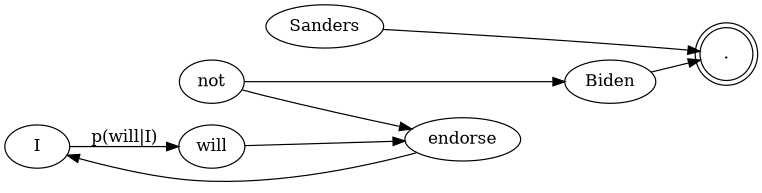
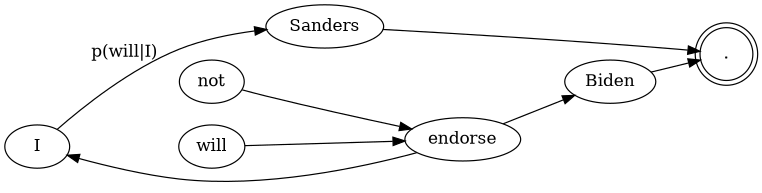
edge "not" -> "Biden": now "endorse" -> "Biden"
edge "I" -> "will": now "I" -> "Sanders"
